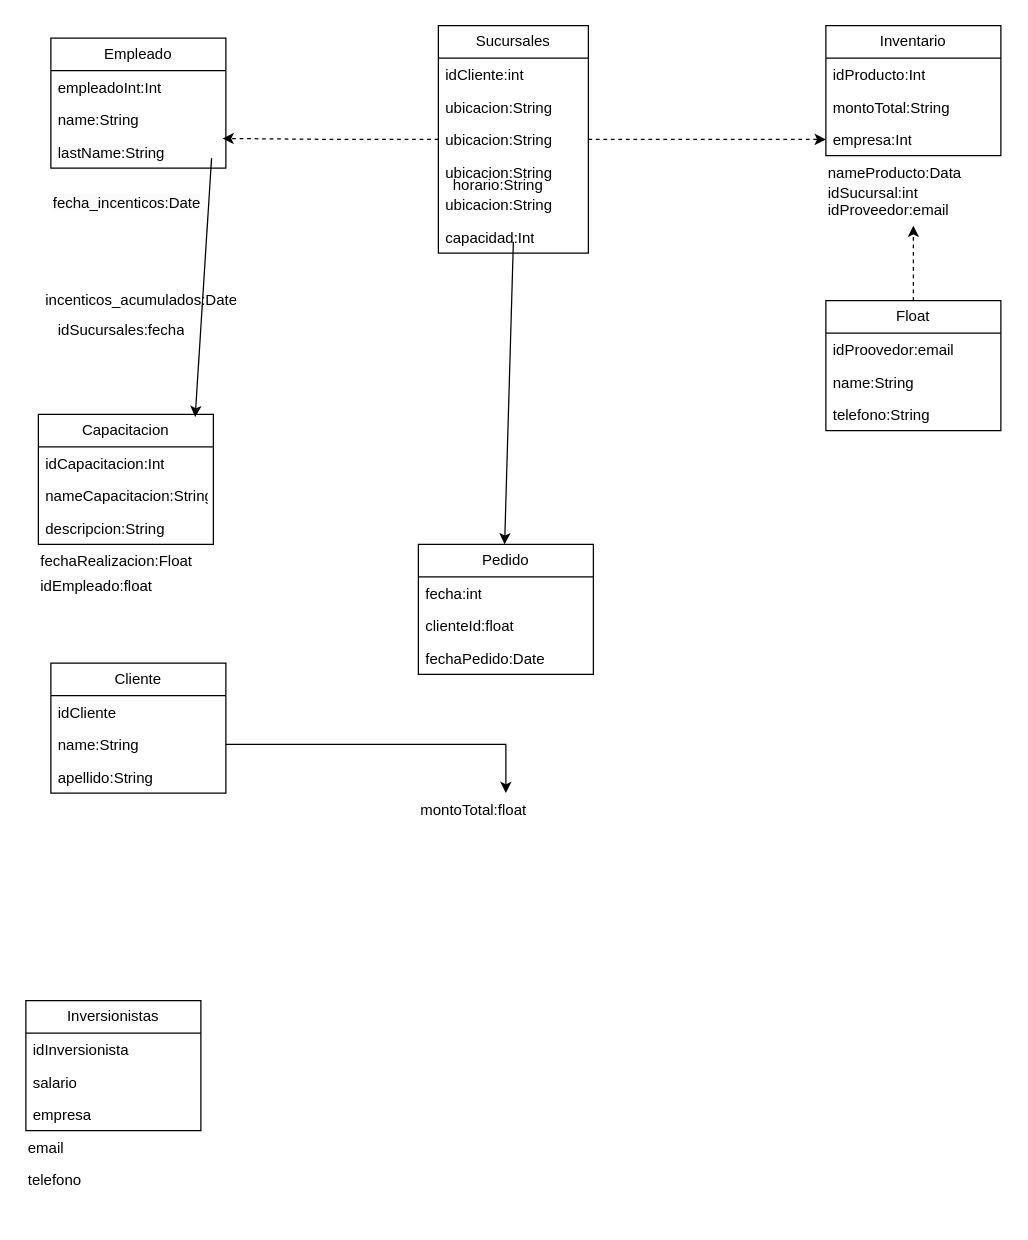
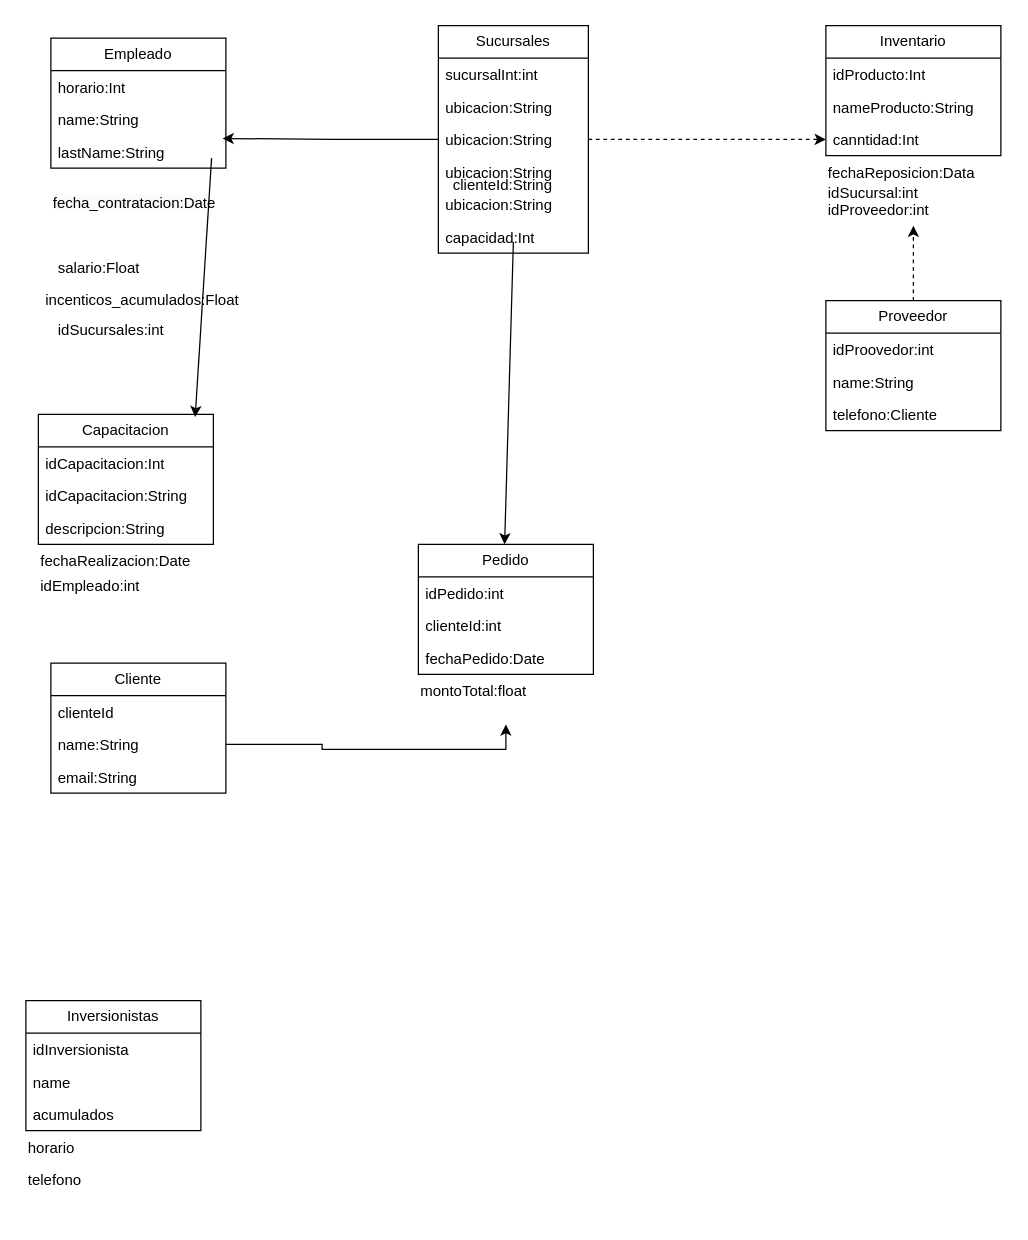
node "idCliente:int": label "idCliente:int" -> "sucursalInt:int"
node "empleadoInt:Int": label "empleadoInt:Int" -> "horario:Int"
node "montoTotal:String": label "montoTotal:String" -> "nameProducto:String"
edge "Sucursales" -> "lastName:String": style dashed -> solid
node "empresa:Int": label "empresa:Int" -> "canntidad:Int"
node "nameProducto:Data": label "nameProducto:Data" -> "fechaReposicion:Data"
node "fecha_incenticos:Date": label "fecha_incenticos:Date" -> "fecha_contratacion:Date"
node "horario:String": label "horario:String" -> "clienteId:String"
node "idSucursal:int idProveedor:email": label "idSucursal:int idProveedor:email" -> "idSucursal:int idProveedor:int"
node "salario:Float": added
node "incenticos_acumulados:Date": label "incenticos_acumulados:Date" -> "incenticos_acumulados:Float"
node "Float": label "Float" -> "Proveedor"
node "idSucursales:fecha": label "idSucursales:fecha" -> "idSucursales:int"
node "idProovedor:email": label "idProovedor:email" -> "idProovedor:int"
node "telefono:String": label "telefono:String" -> "telefono:Cliente"
node "nameCapacitacion:String": label "nameCapacitacion:String" -> "idCapacitacion:String"
node "fechaRealizacion:Float": label "fechaRealizacion:Float" -> "fechaRealizacion:Date"
node "idEmpleado:float": label "idEmpleado:float" -> "idEmpleado:int"
node "fecha:int": label "fecha:int" -> "idPedido:int"
node "clienteId:float": label "clienteId:float" -> "clienteId:int"
node "idCliente": label "idCliente" -> "clienteId"
node "apellido:String": label "apellido:String" -> "email:String"
node "montoTotal:float": moved (506, 818) -> (506, 699)
node "salario": label "salario" -> "name"
node "empresa": label "empresa" -> "acumulados"
node "email": label "email" -> "horario"
